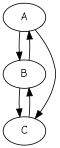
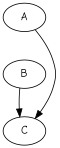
edge "A" -> "B": removed
edge "B" -> "A": removed
edge "C" -> "B": removed
